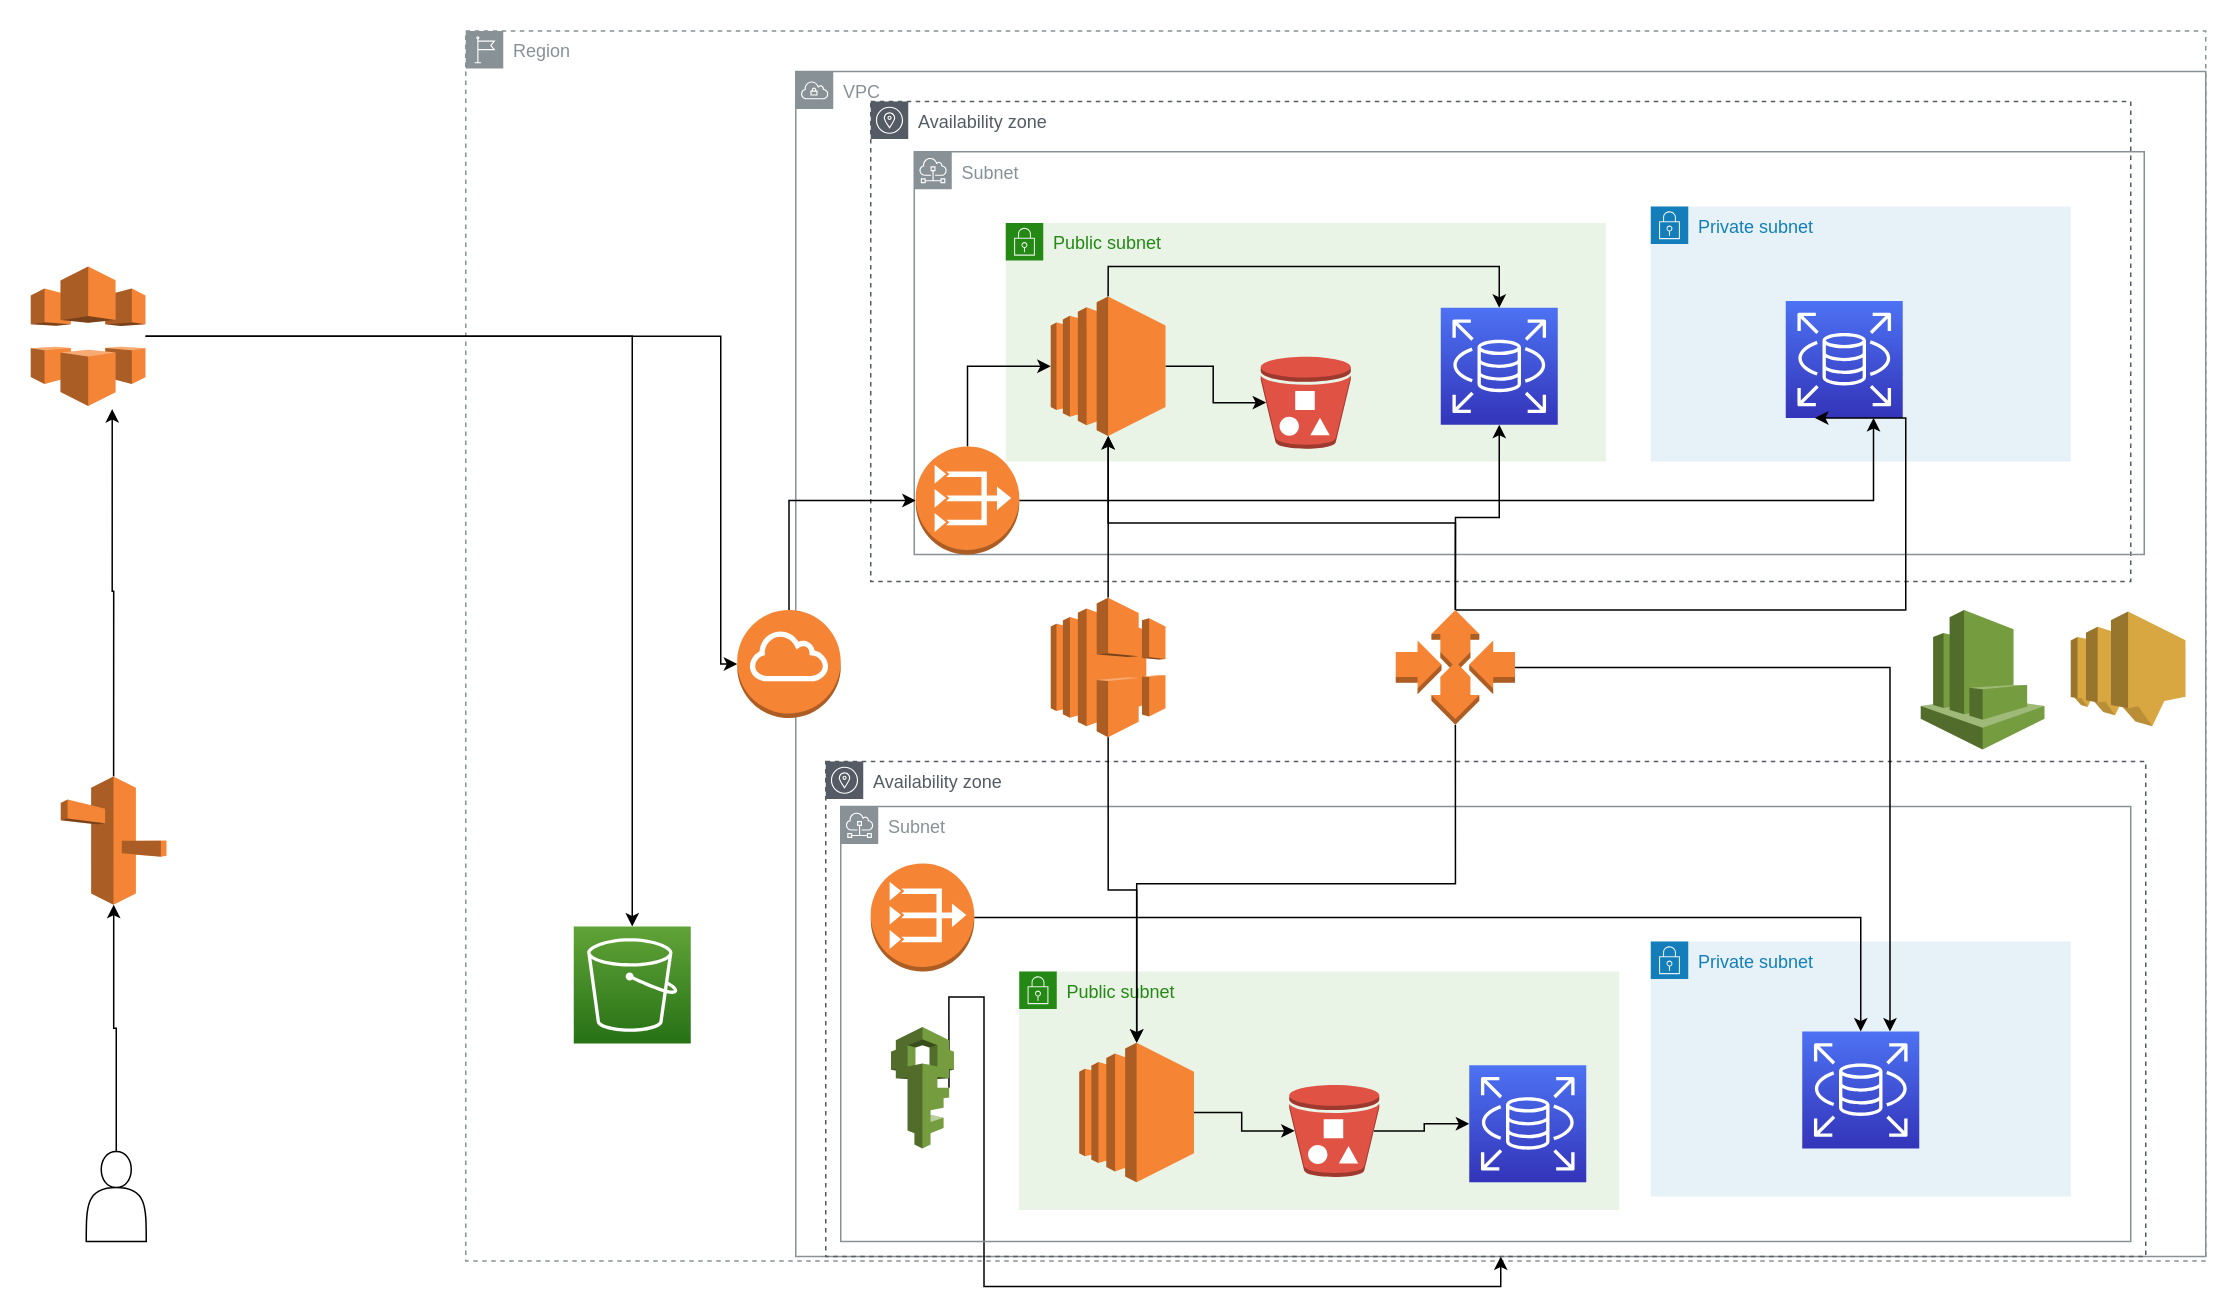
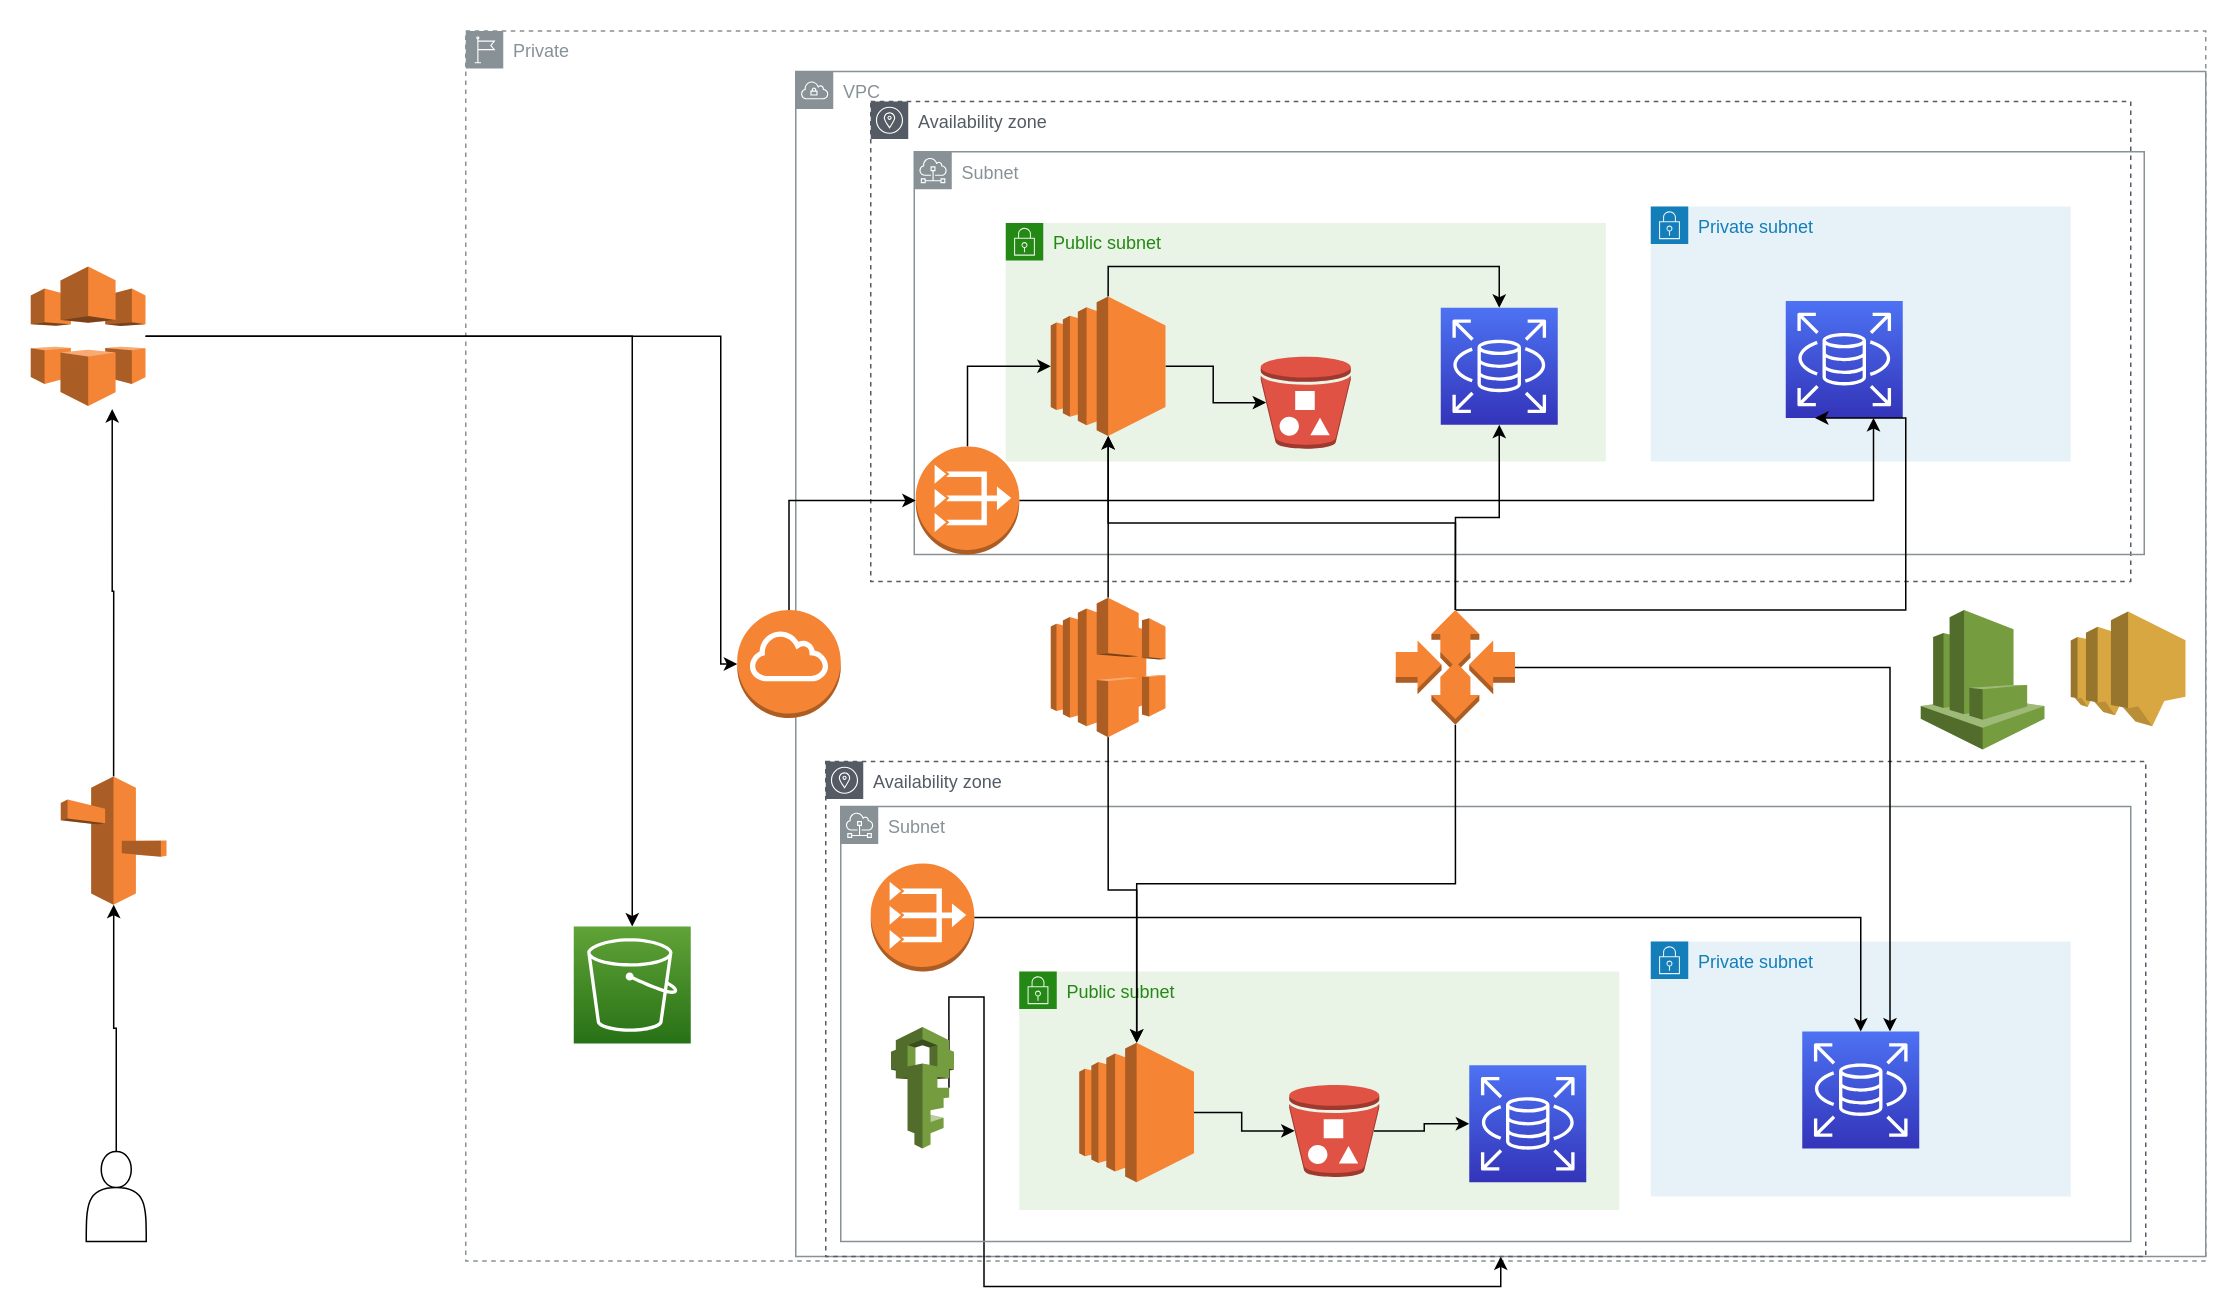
node "Region": label "Region" -> "Private"
